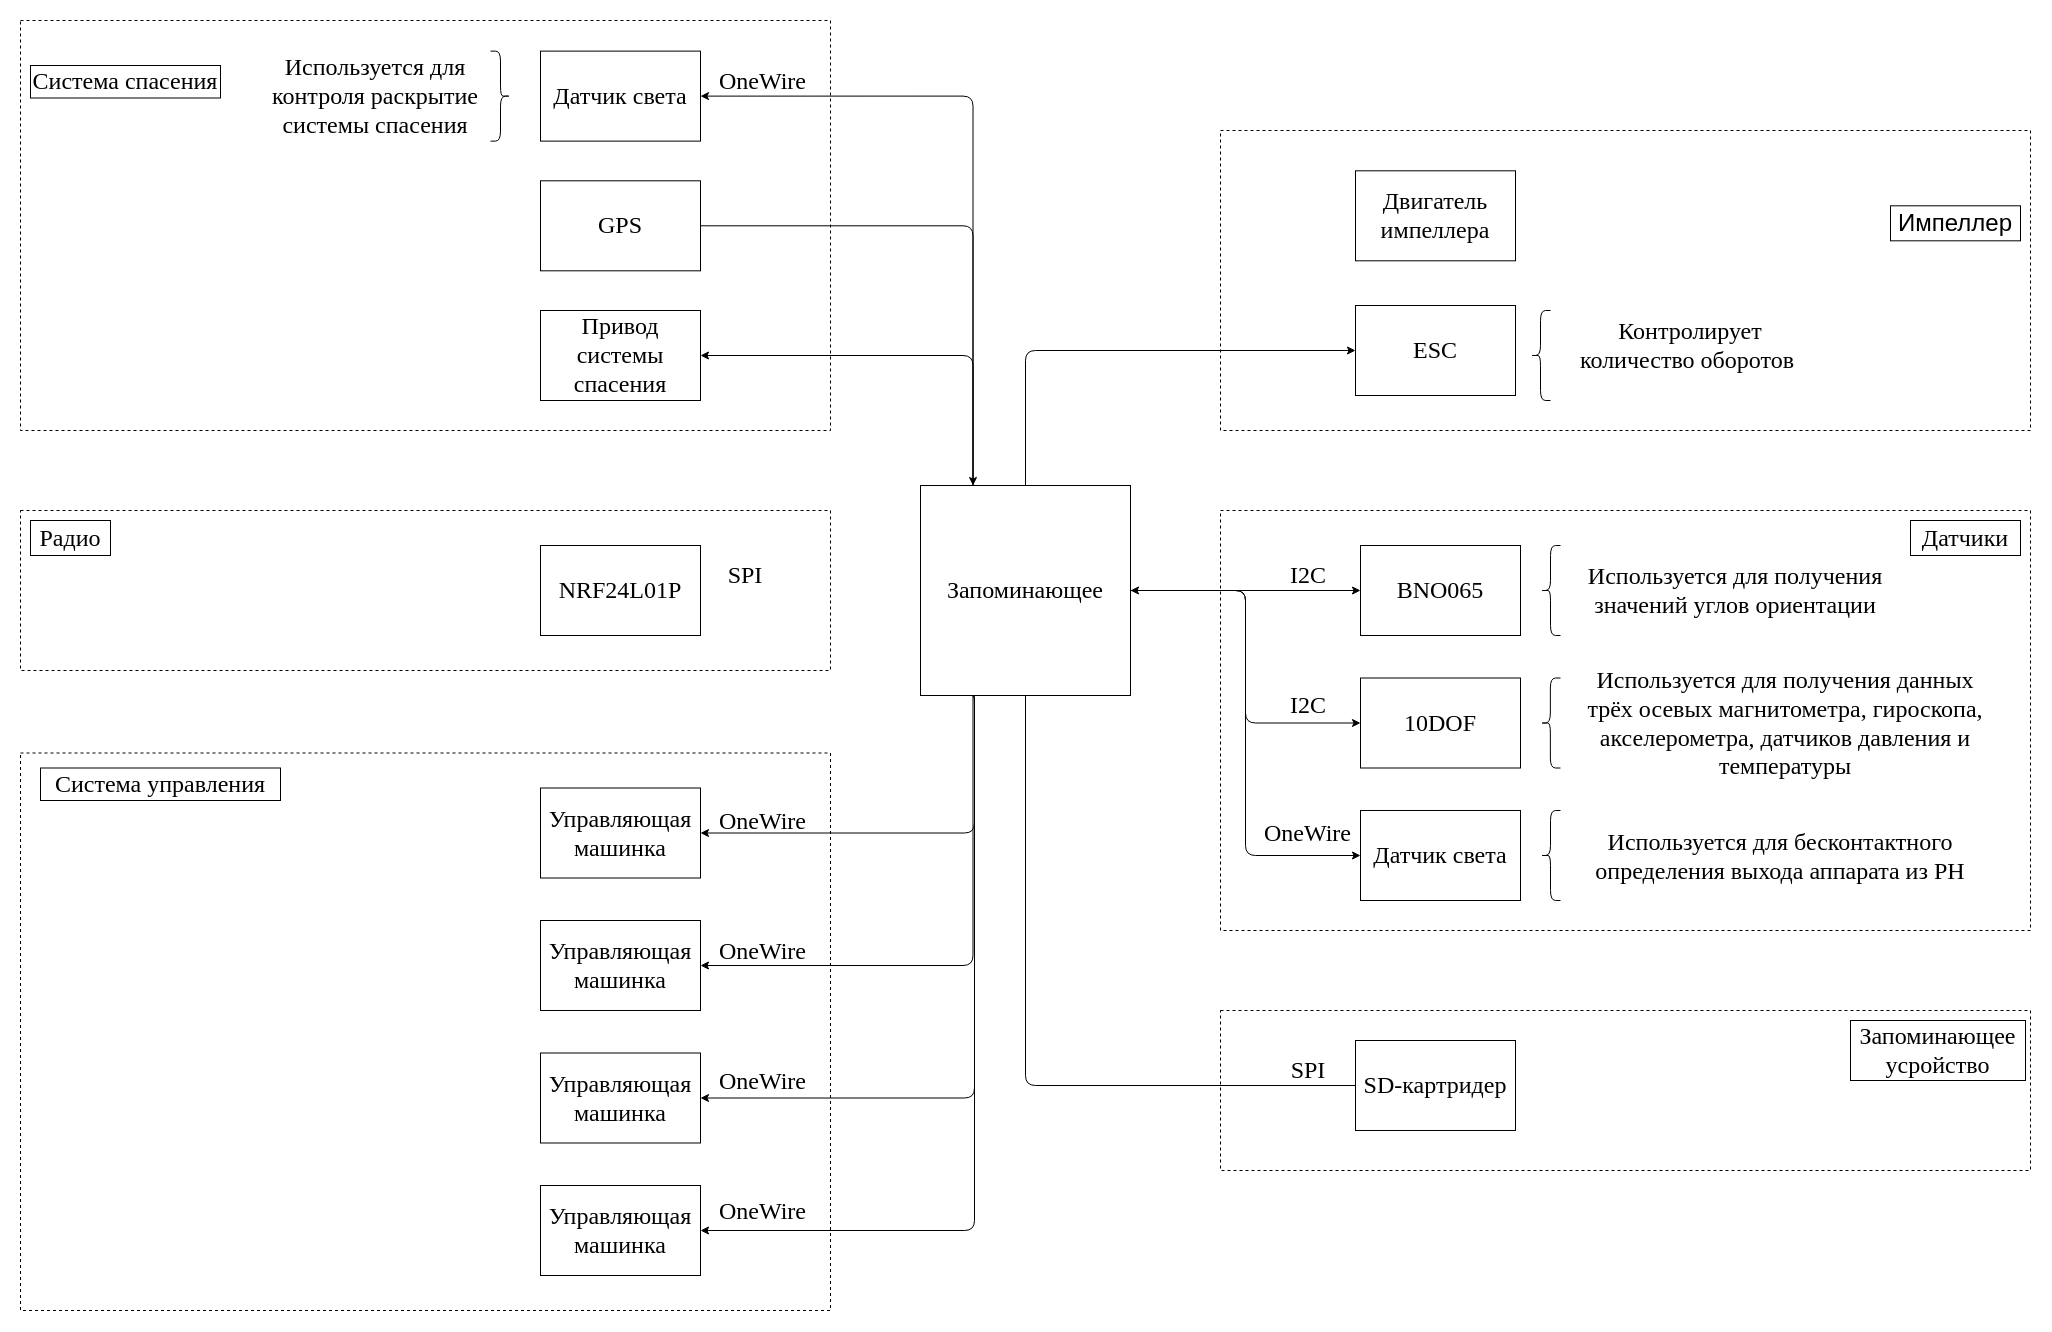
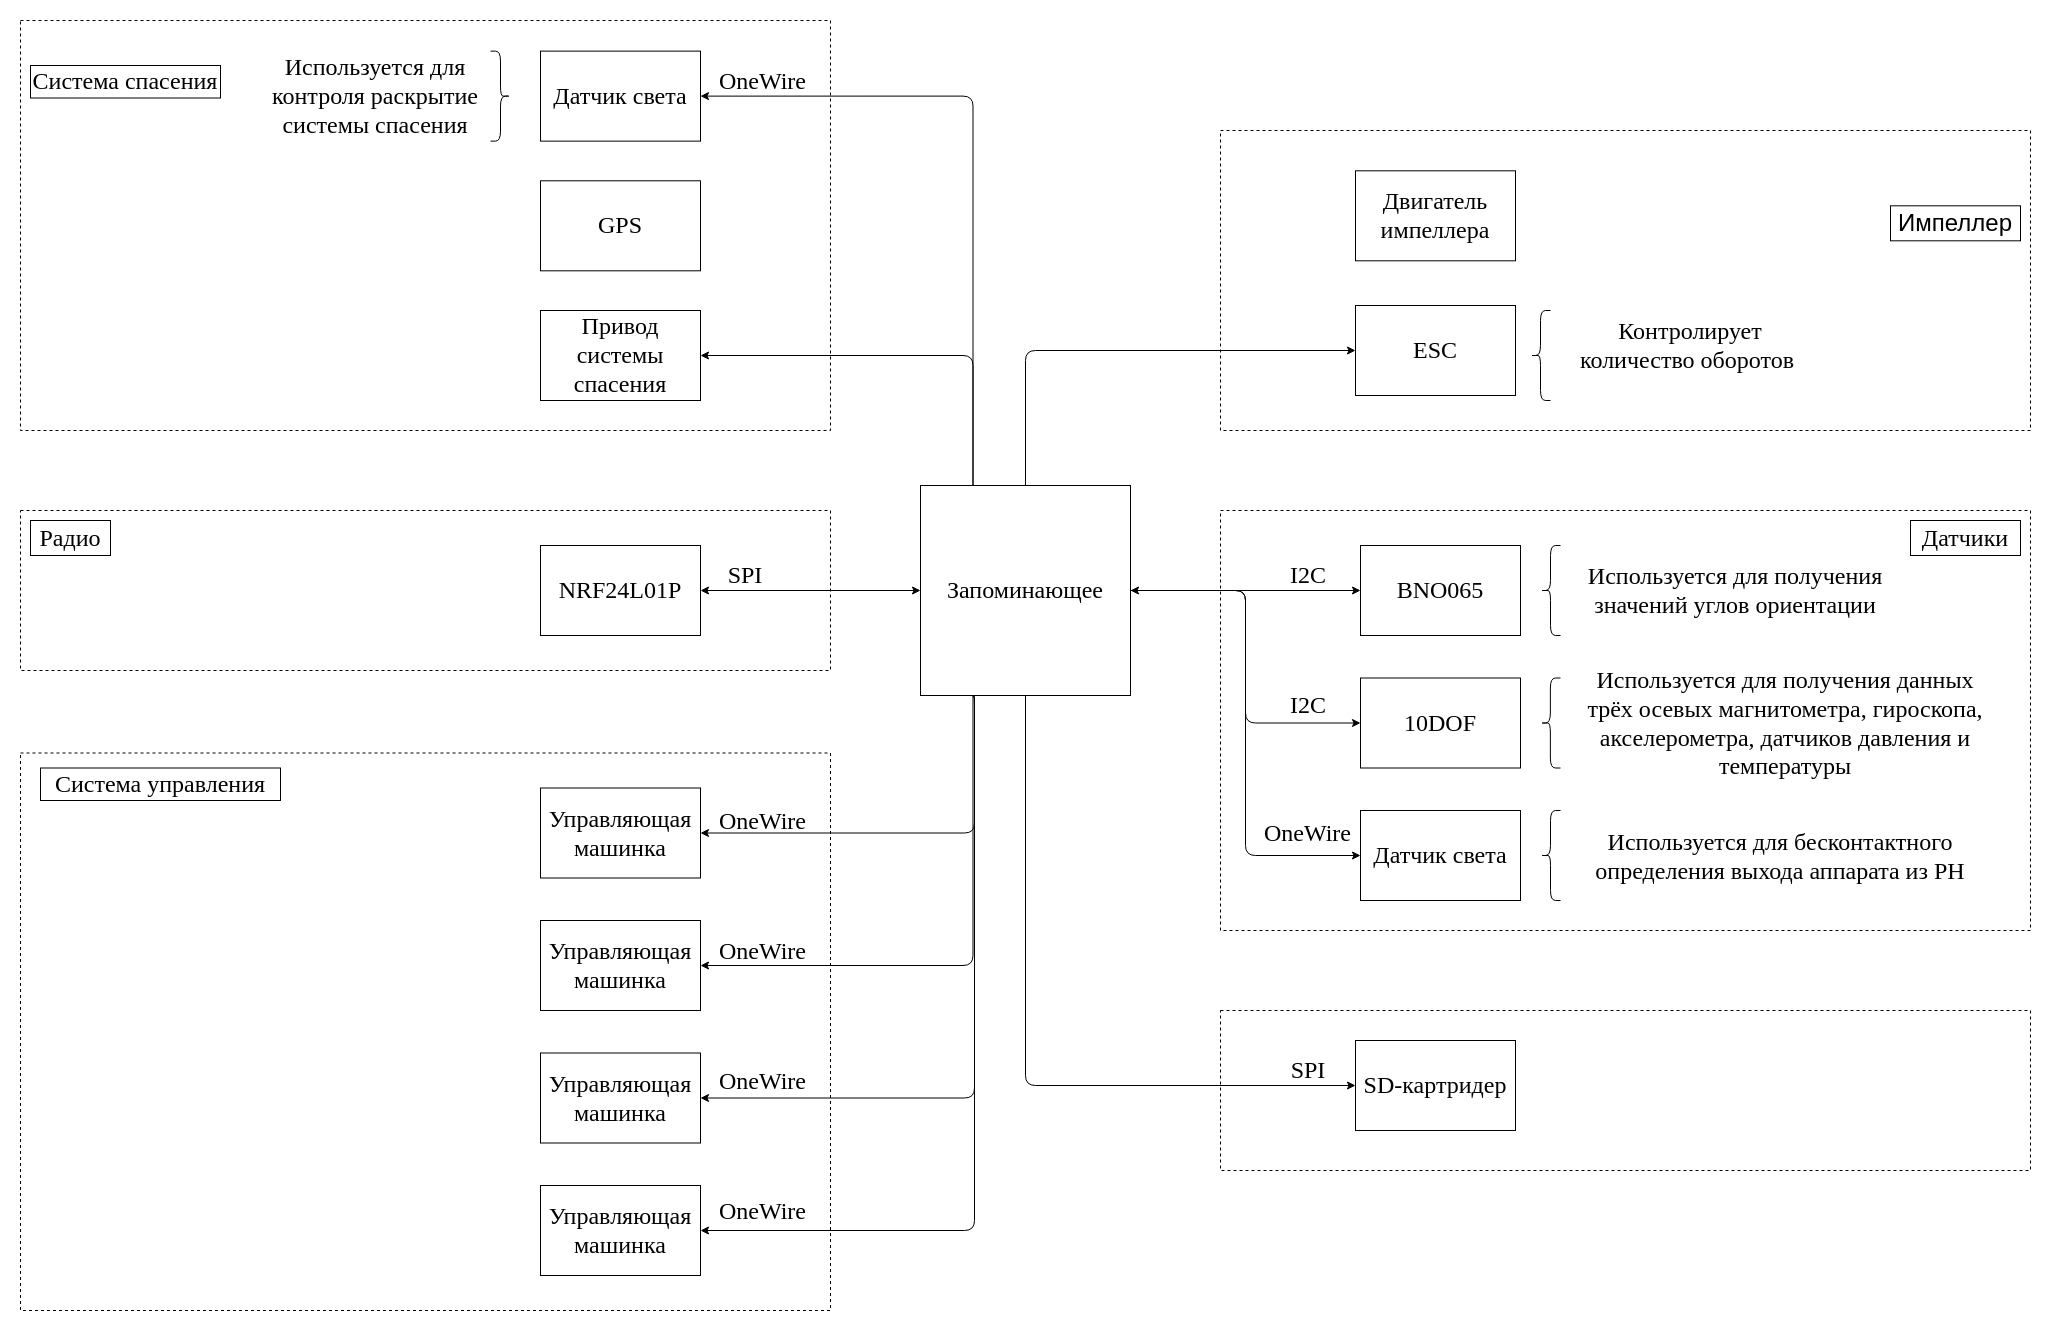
edge "GPS" -> "Запоминающее": removed
edge "NRF24L01P" -- "Запоминающее": added
node "Запоминающее усройство": removed
edge "Запоминающее" -- "SD-картридер": arrowhead none -> classic
